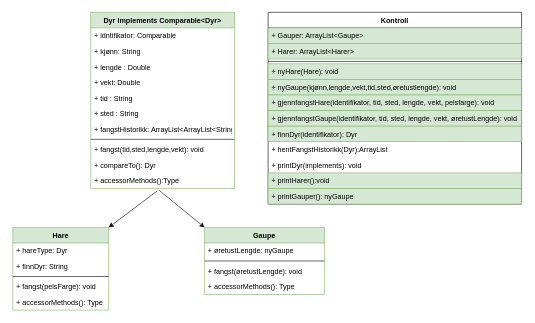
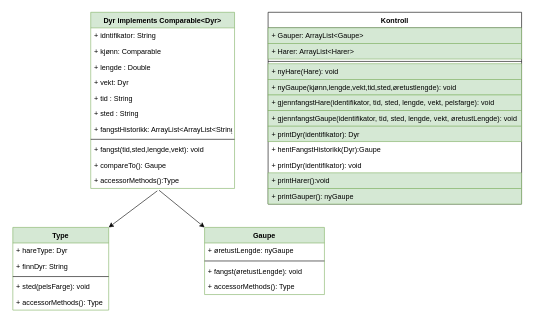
node "+ idntifikator: Comparable": label "+ idntifikator: Comparable" -> "+ idntifikator: String"
node "+ kjønn: String": label "+ kjønn: String" -> "+ kjønn: Comparable"
node "+ vekt: Double": label "+ vekt: Double" -> "+ vekt: Dyr"
node "+ finnDyr(identifikator): Dyr": label "+ finnDyr(identifikator): Dyr" -> "+ printDyr(identifikator): Dyr"
node "+ hentFangstHistorikk(Dyr):ArrayList": label "+ hentFangstHistorikk(Dyr):ArrayList" -> "+ hentFangstHistorikk(Dyr):Gaupe"
node "+ compareTo(): Dyr": label "+ compareTo(): Dyr" -> "+ compareTo(): Gaupe"
node "+ printDyr(implements): void": label "+ printDyr(implements): void" -> "+ printDyr(identifikator): void"
node "Hare": label "Hare" -> "Type"
node "+ fangst(pelsFarge): void": label "+ fangst(pelsFarge): void" -> "+ sted(pelsFarge): void"
